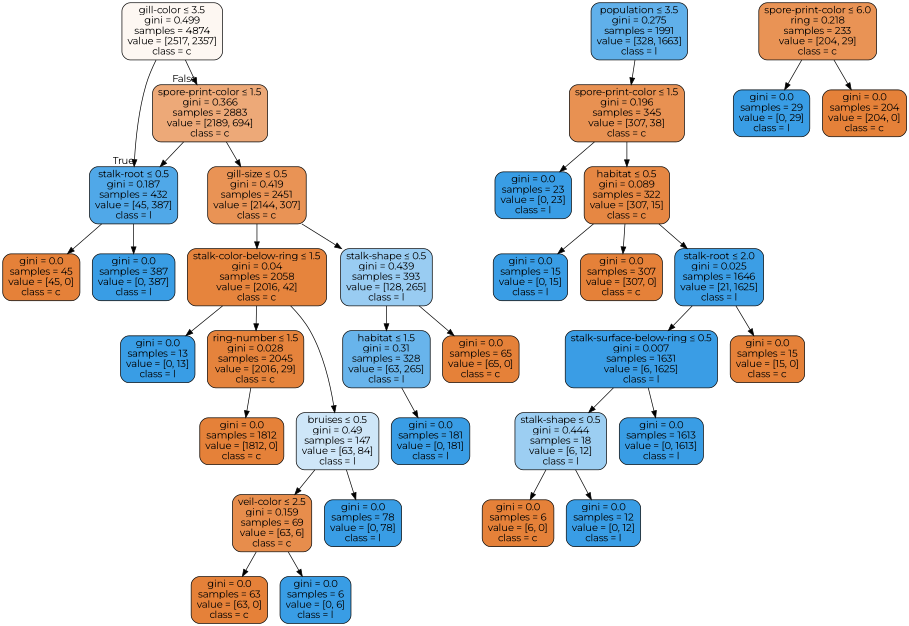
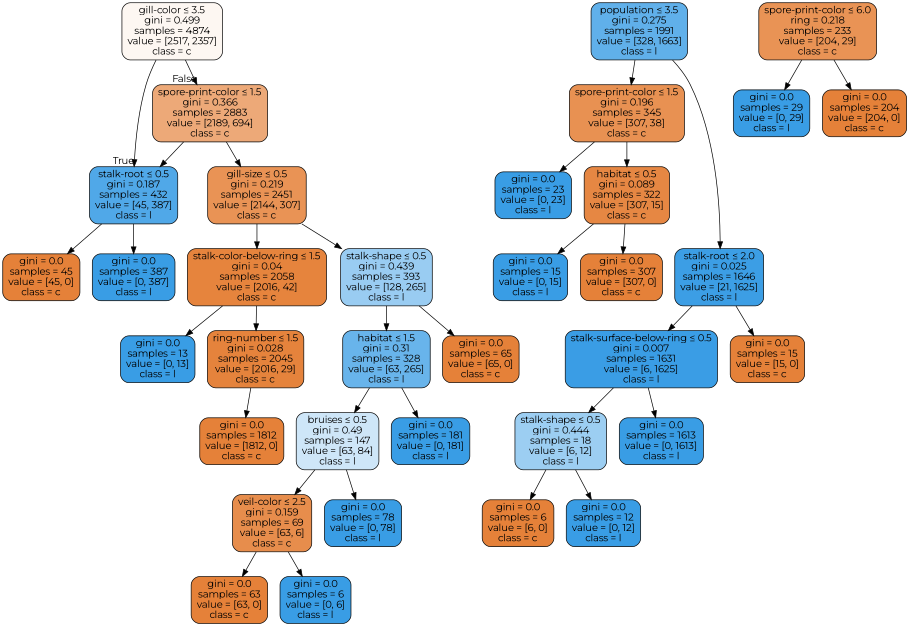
node "gill-size ≤ 0.5": text "gini = 0.419" -> "gini = 0.219"
edge "habitat ≤ 0.5" -> "stalk-root ≤ 2.0": now "population ≤ 3.5" -> "stalk-root ≤ 2.0"
edge "stalk-color-below-ring ≤ 1.5" -> "bruises ≤ 0.5": now "habitat ≤ 1.5" -> "bruises ≤ 0.5"
